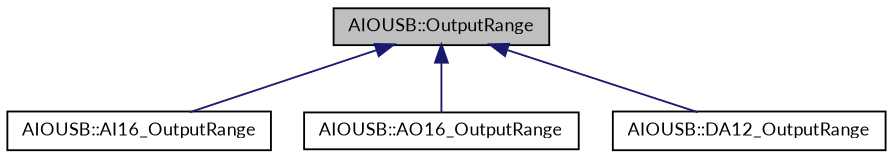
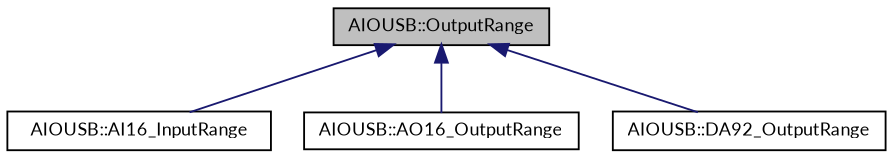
node "AIOUSB::AI16_OutputRange": label "AIOUSB::AI16_OutputRange" -> "AIOUSB::AI16_InputRange"
node "AIOUSB::DA12_OutputRange": label "AIOUSB::DA12_OutputRange" -> "AIOUSB::DA92_OutputRange"
